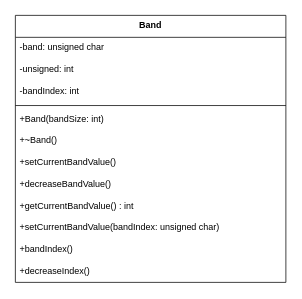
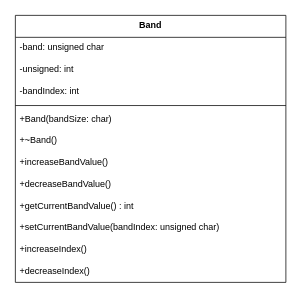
node "+Band(bandSize: int)": label "+Band(bandSize: int)" -> "+Band(bandSize: char)"
node "+setCurrentBandValue()": label "+setCurrentBandValue()" -> "+increaseBandValue()"
node "+bandIndex()": label "+bandIndex()" -> "+increaseIndex()"
